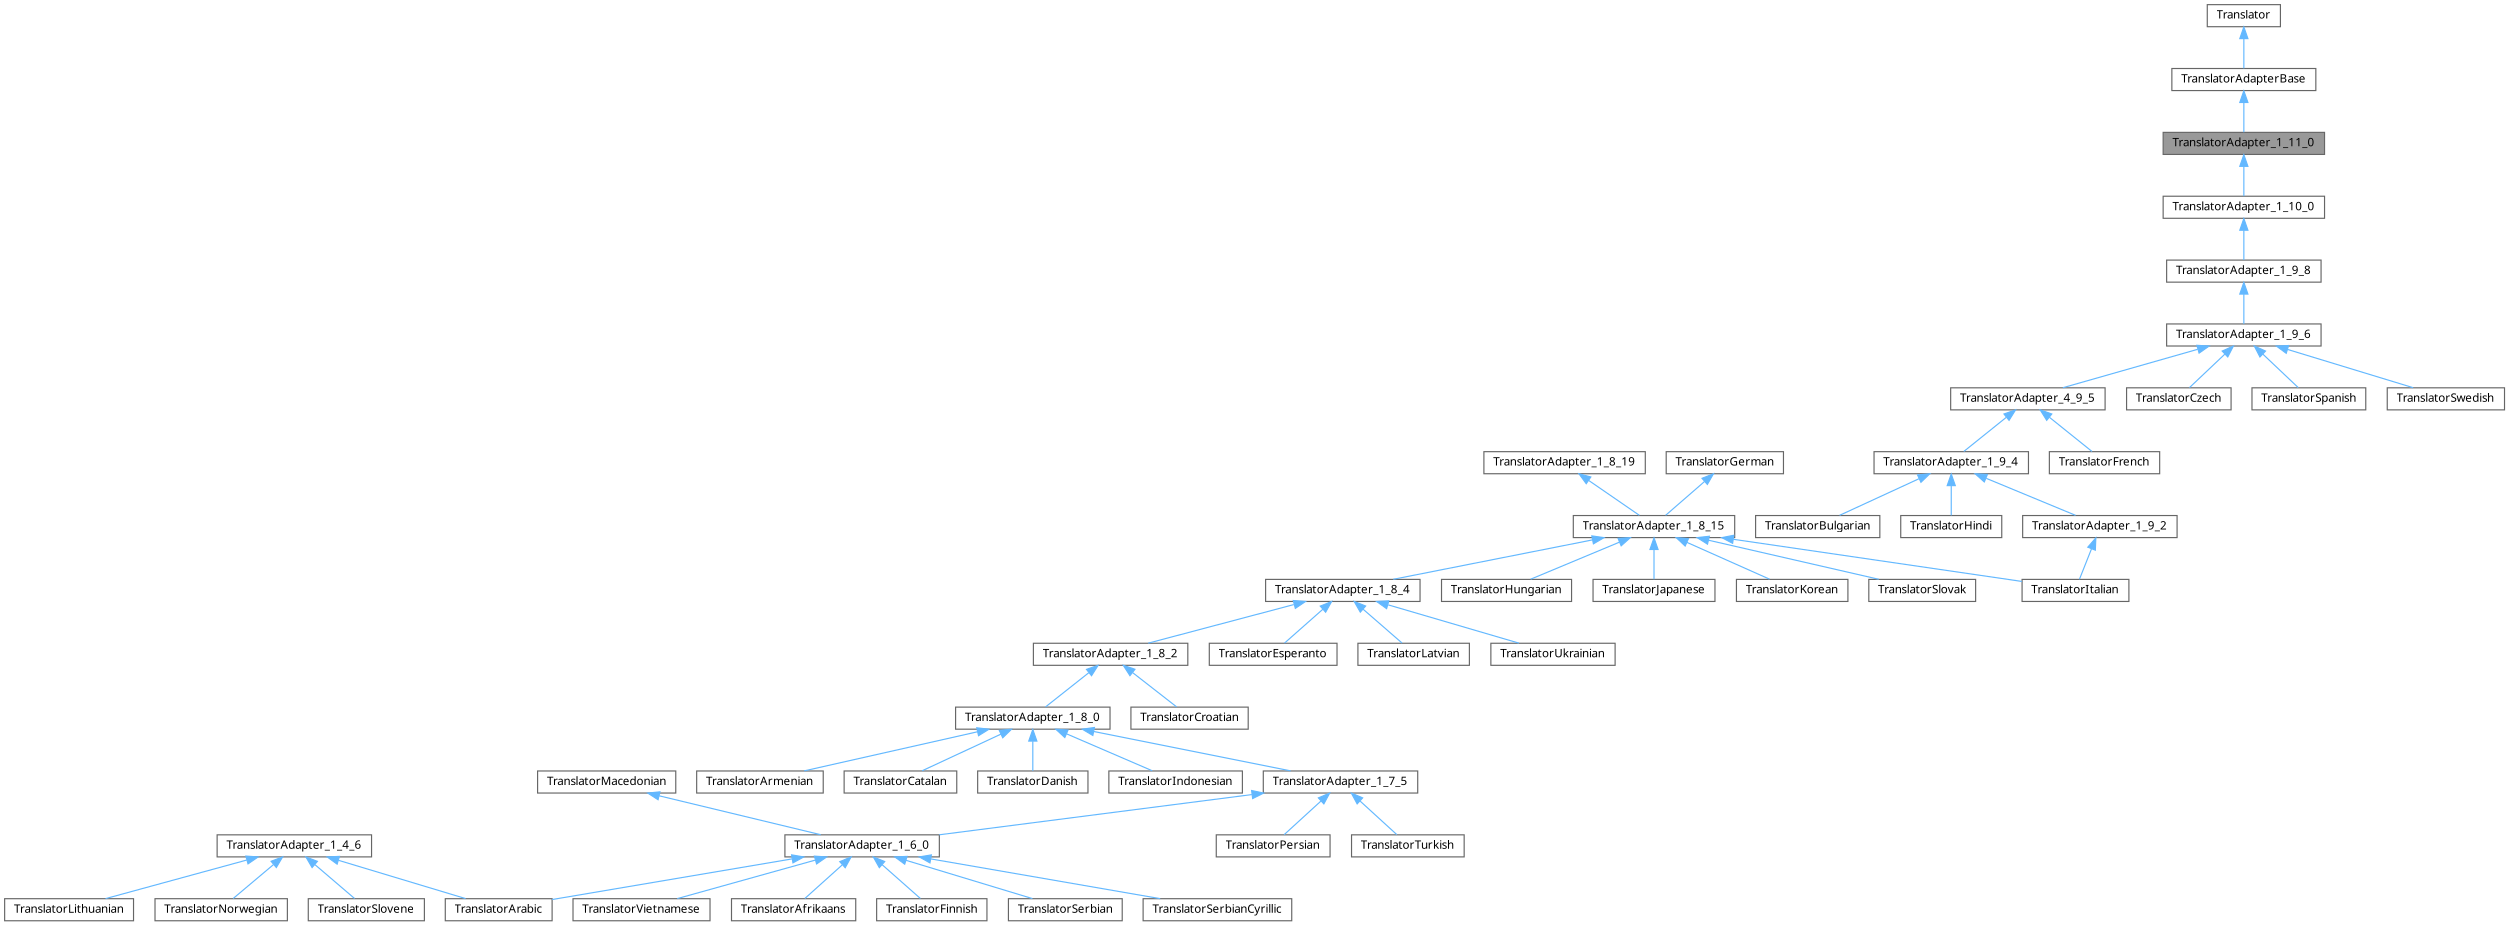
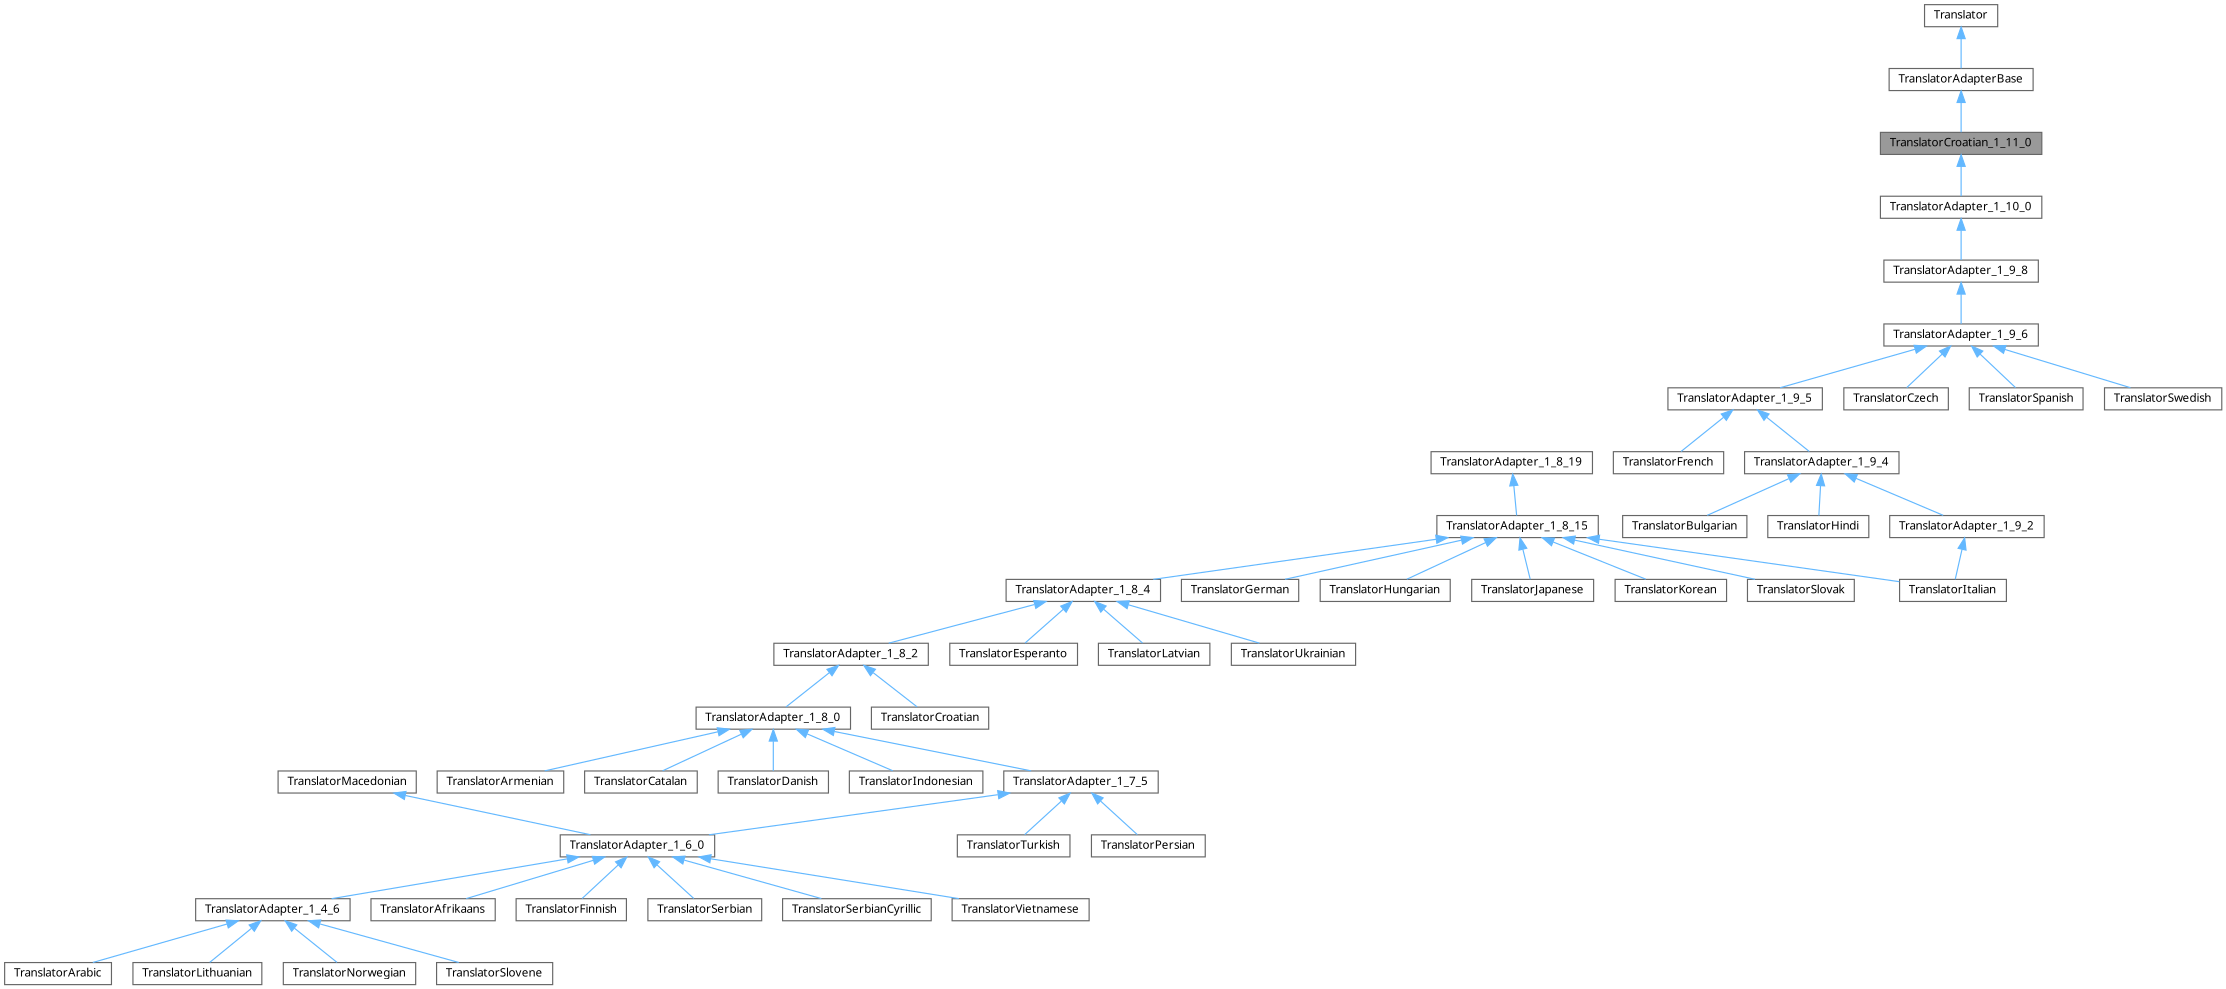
node "TranslatorAdapter_1_11_0": label "TranslatorAdapter_1_11_0" -> "TranslatorCroatian_1_11_0"
node "TranslatorAdapter_4_9_5": label "TranslatorAdapter_4_9_5" -> "TranslatorAdapter_1_9_5"
edge "TranslatorAdapter_1_8_15" -> "TranslatorGerman": reversed
edge "TranslatorArabic" -> "TranslatorAdapter_1_6_0": now "TranslatorAdapter_1_4_6" -> "TranslatorAdapter_1_6_0"
